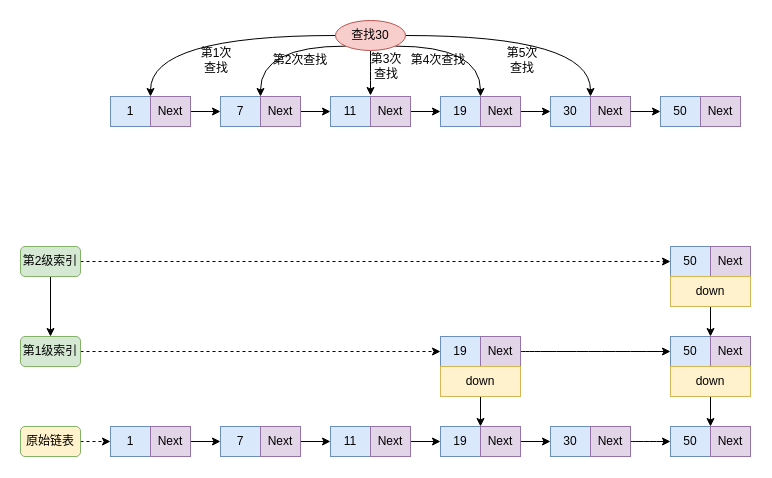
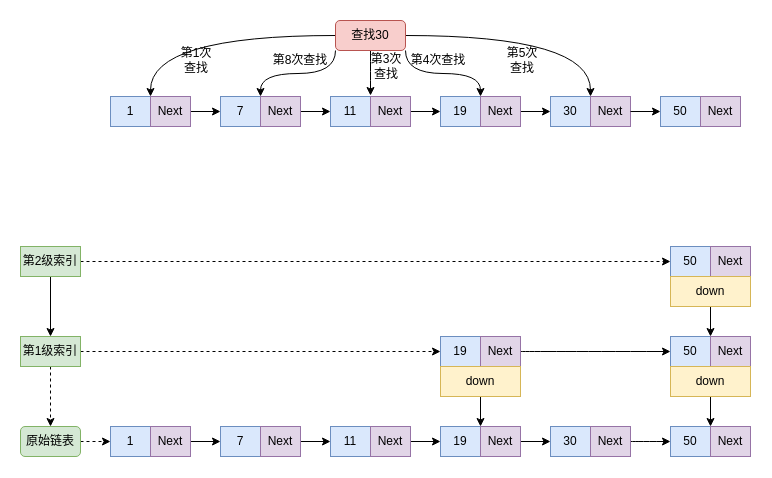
node "查找30": shape ellipse -> rounded rectangle
node "第1次查找": moved (217, 61) -> (197, 61)
node "第2次查找": label "第2次查找" -> "第8次查找"
node "第2级索引": shape rounded rectangle -> rectangle
node "第1级索引": shape rounded rectangle -> rectangle
edge "第1级索引" -> "原始链表": added
node "原始链表": fillcolor #fff2cc -> #d5e8d4
